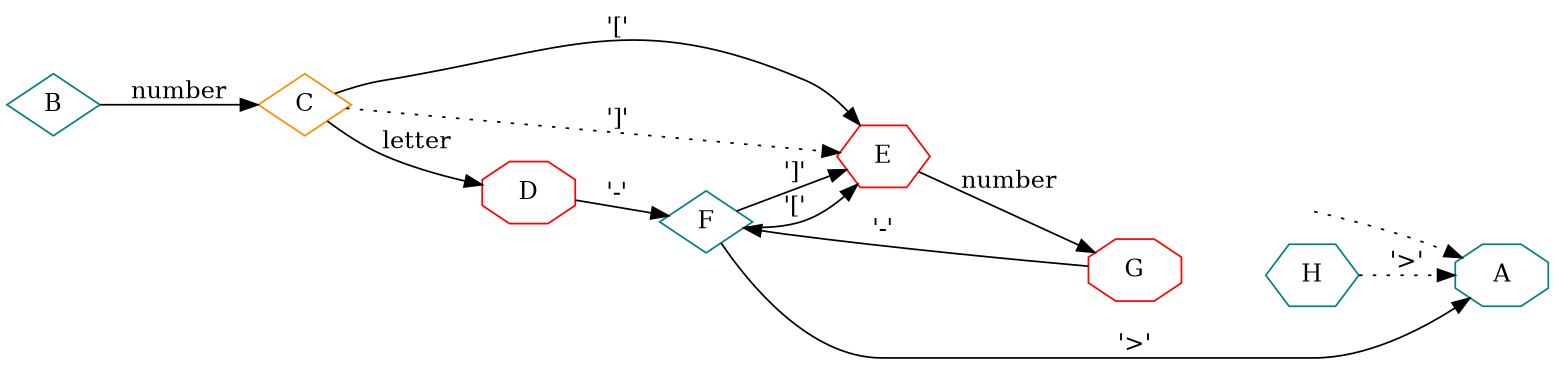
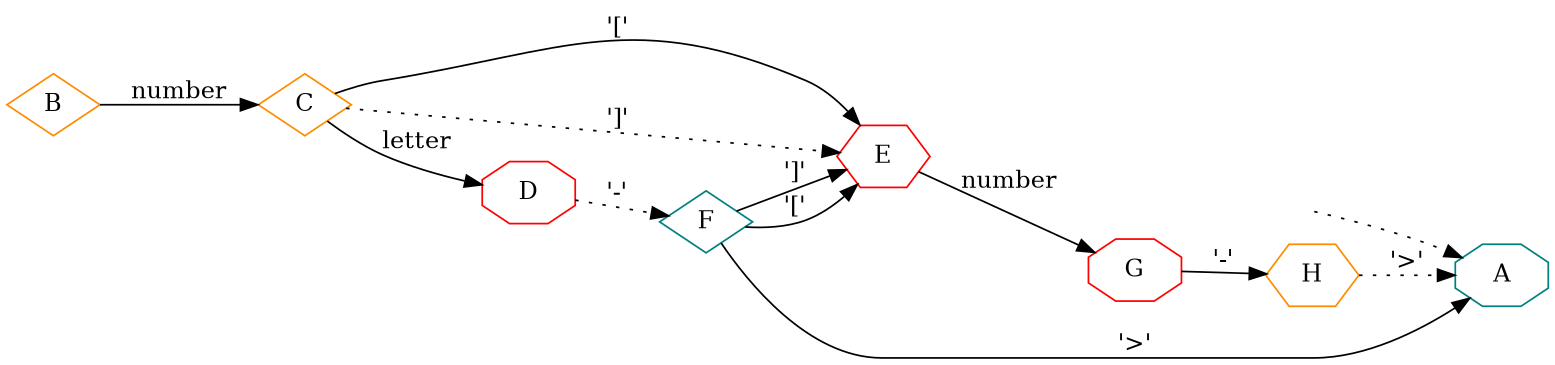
node "B": color teal -> darkorange
edge "D" -> "F": style solid -> dotted
edge "G" -> "F": now "G" -> "H"
node "H": color teal -> darkorange
